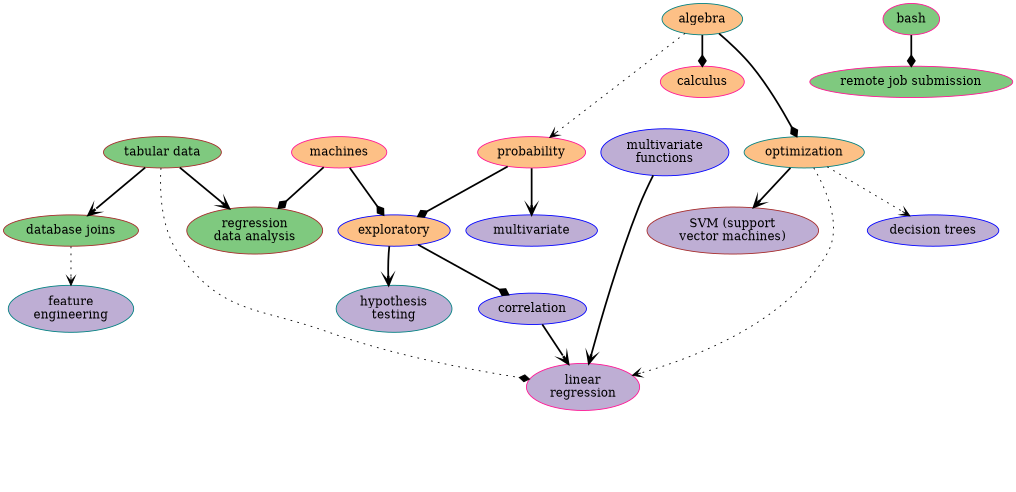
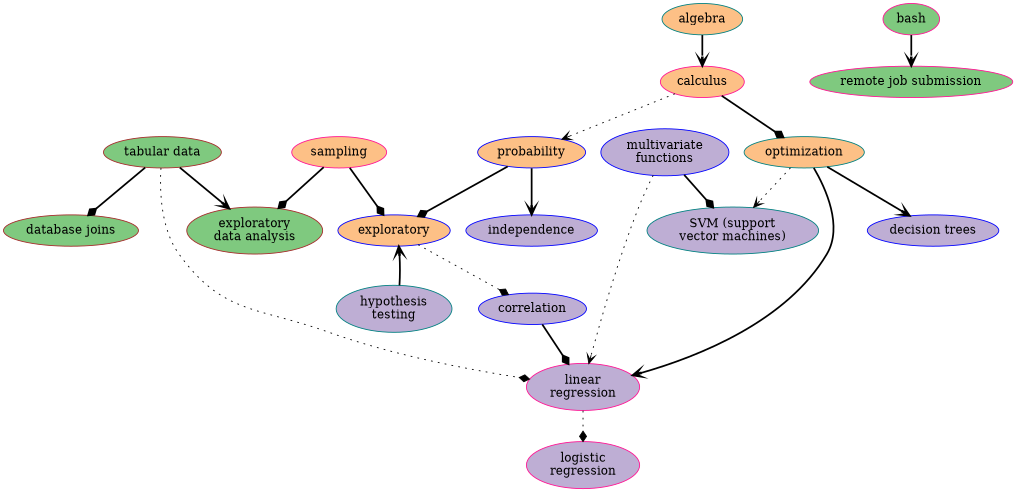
edge "algebra" -> "calculus": arrowhead diamond -> vee
edge "bash" -> "remote job submission": arrowhead diamond -> vee
edge "algebra" -> "optimization": now "calculus" -> "optimization"
edge "algebra" -> "probability": now "calculus" -> "probability"
node "machines": label "machines" -> "sampling"
node "probability": color deeppink -> blue
edge "optimization" -> "SVM (support vector machines)": style bold -> dotted
edge "multivariate functions" -> "SVM (support vector machines)": added
edge "tabular data" -> "database joins": arrowhead vee -> diamond
edge "optimization" -> "decision trees": style dotted -> bold
node "regression data analysis": label "regression data analysis" -> "exploratory data analysis"
node "multivariate": label "multivariate" -> "independence"
node "SVM (support vector machines)": color brown -> teal
edge "exploratory" -> "hypothesis testing": reversed
edge "multivariate functions" -> "linear regression": style bold -> dotted
edge "exploratory" -> "correlation": style bold -> dotted
edge "optimization" -> "linear regression": style dotted -> bold
node "feature engineering": removed
edge "correlation" -> "linear regression": arrowhead vee -> diamond
node "logistic regression": added
